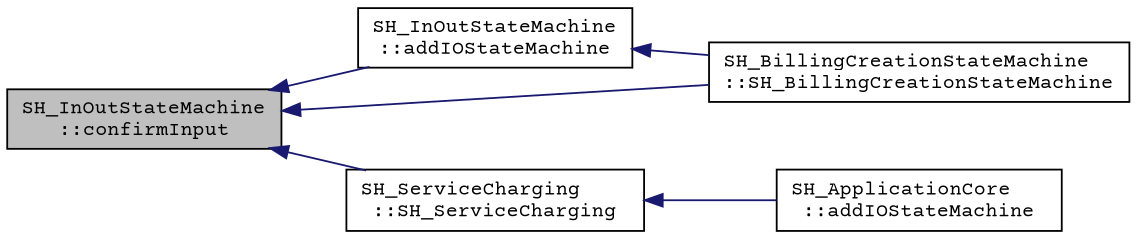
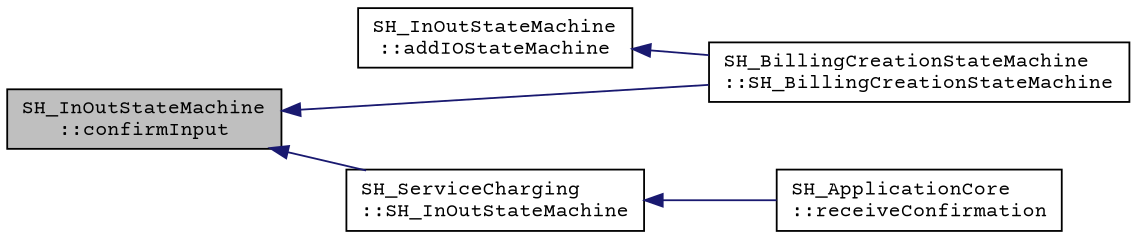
edge "SH_InOutStateMachine ::addIOStateMachine" -> "SH_InOutStateMachine ::confirmInput": removed
node "SH_ServiceCharging ::SH_ServiceCharging": label "SH_ServiceCharging ::SH_ServiceCharging" -> "SH_ServiceCharging ::SH_InOutStateMachine"
node "SH_ApplicationCore ::addIOStateMachine": label "SH_ApplicationCore ::addIOStateMachine" -> "SH_ApplicationCore ::receiveConfirmation"
